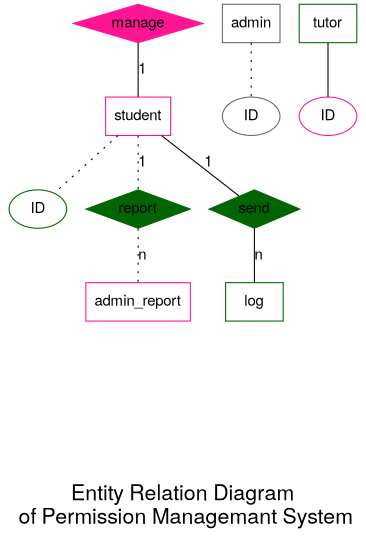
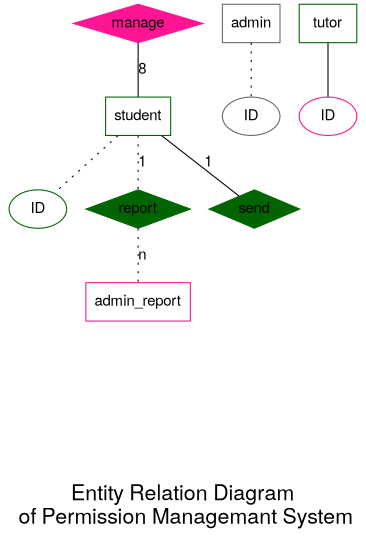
edge "manage" -- "student": label "1" -> "8"
node "student": color deeppink -> darkgreen
node "log": removed
